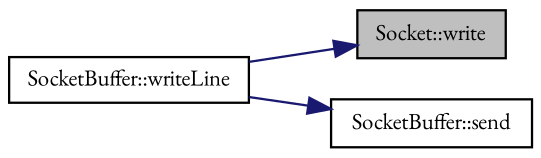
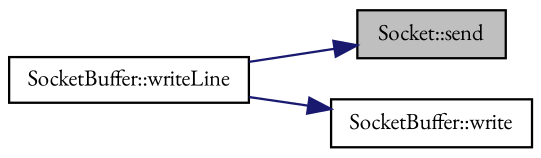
node "Socket::write": label "Socket::write" -> "Socket::send"
node "SocketBuffer::send": label "SocketBuffer::send" -> "SocketBuffer::write"
